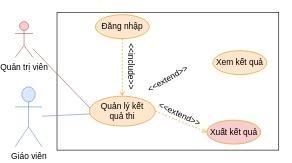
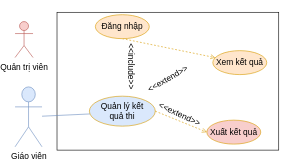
edge "Đăng nhập" -> "Quản lý kết quả thi": now "Đăng nhập" -> "Xem kết quả"
edge "Quản trị viên" -- "Quản lý kết quả thi": removed
node "Quản lý kết quả thi": fillcolor #ffe6cc -> #dae8fc
